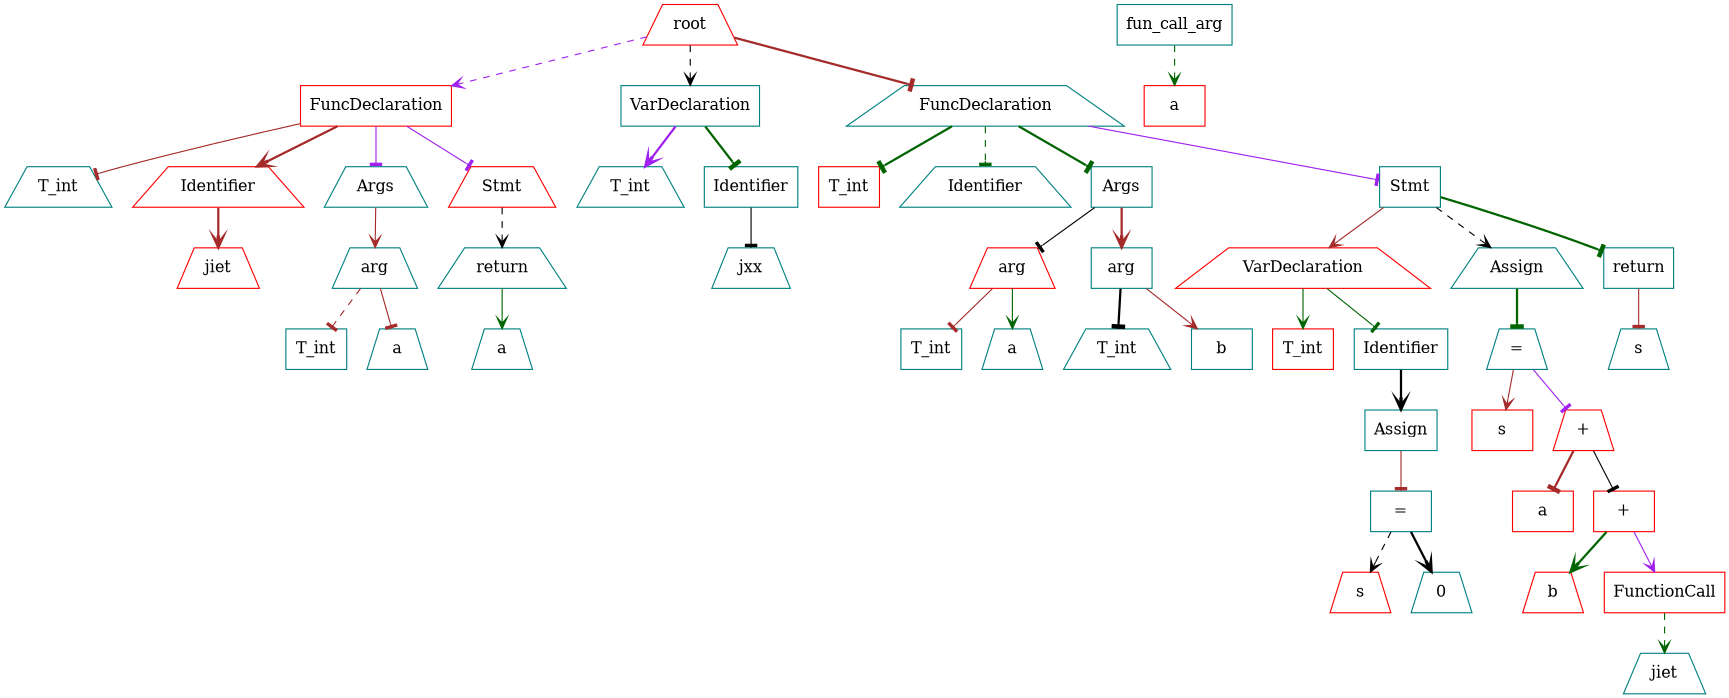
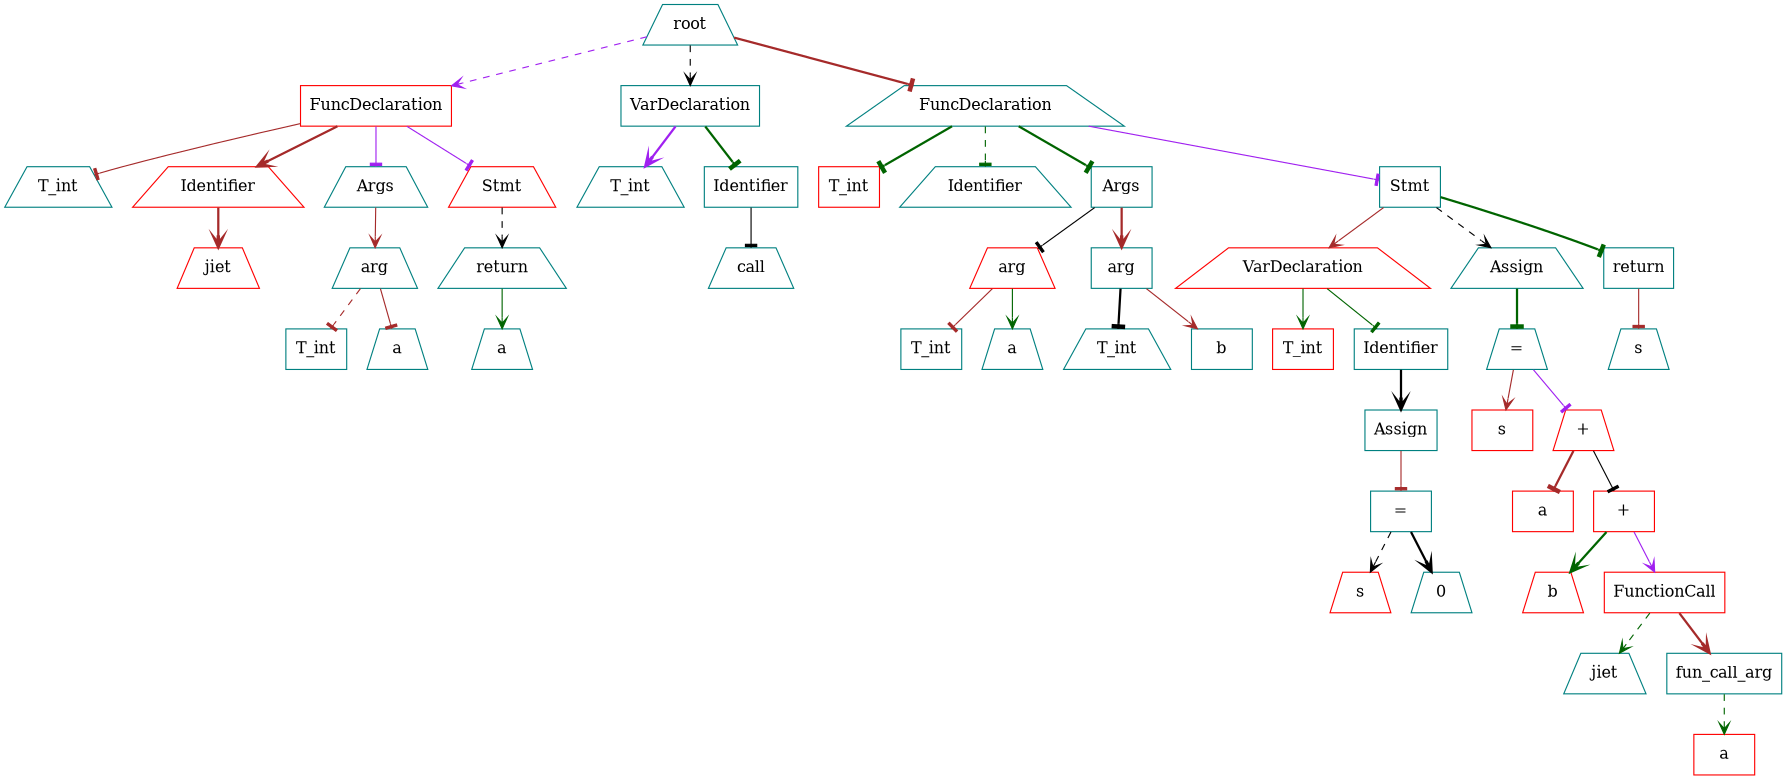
node "root": color red -> teal
node "jxx": label "jxx" -> "call"
edge "FunctionCall" -> "fun_call_arg": added
